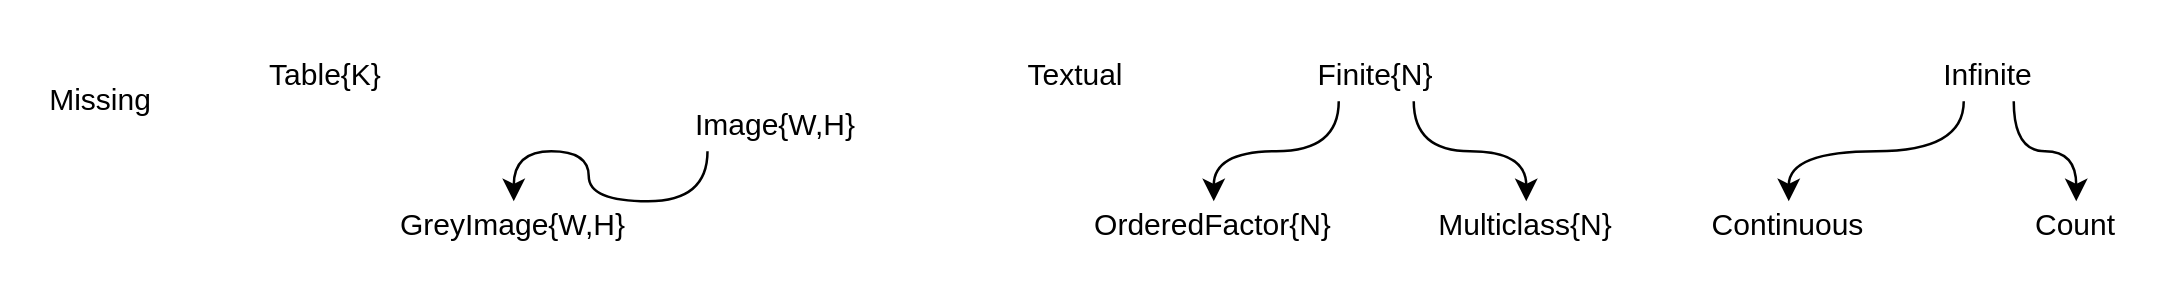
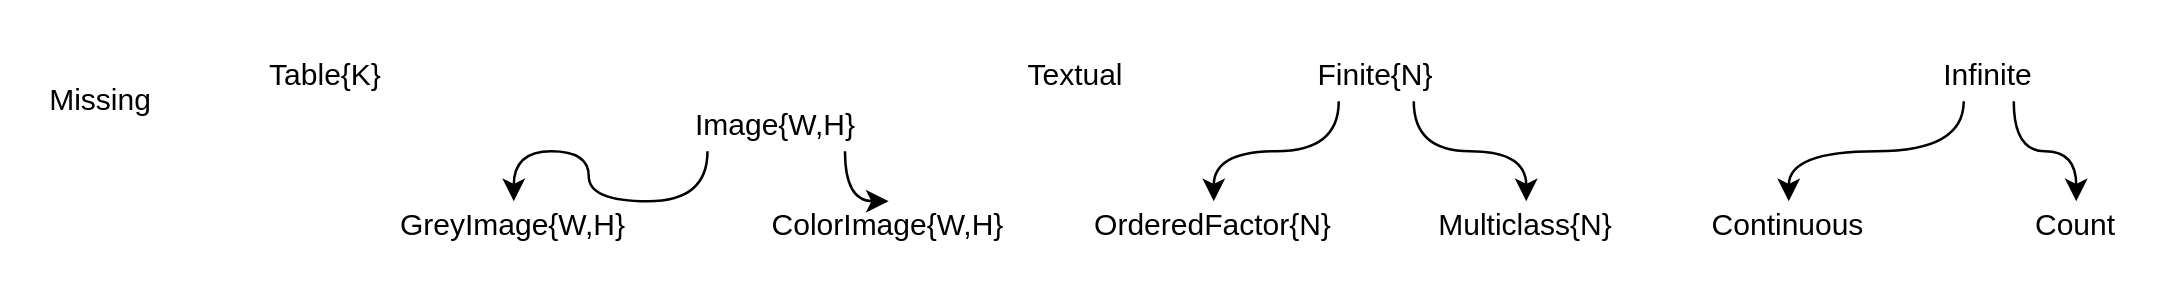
edge "Image{W,H}" -> "ColorImage{W,H}": added
node "ColorImage{W,H}": added
